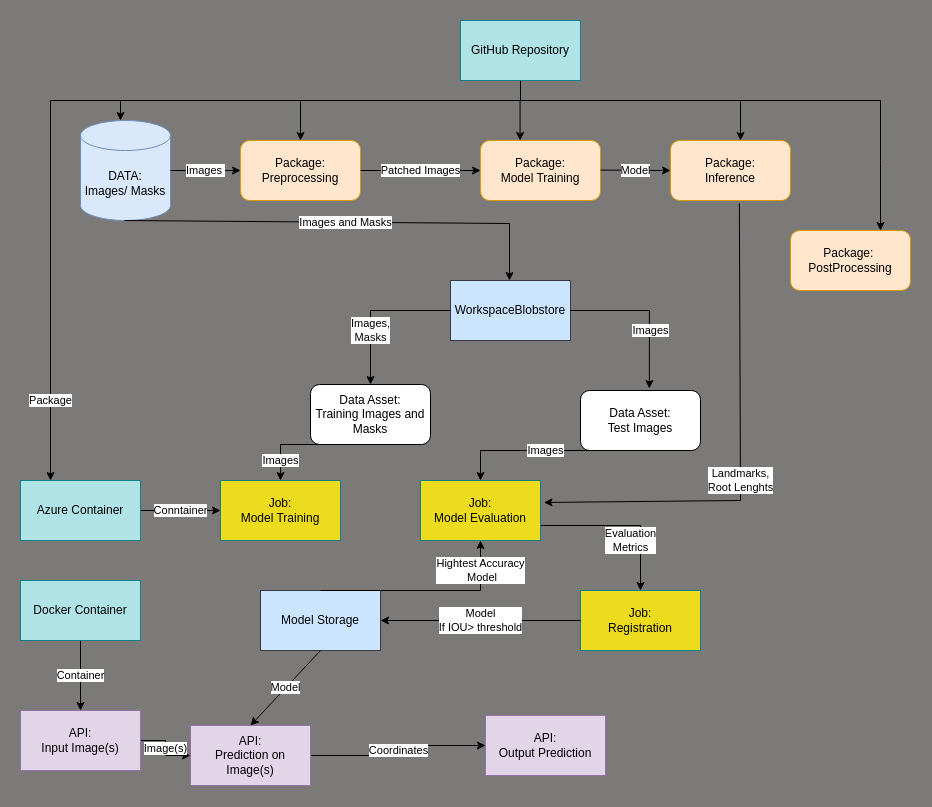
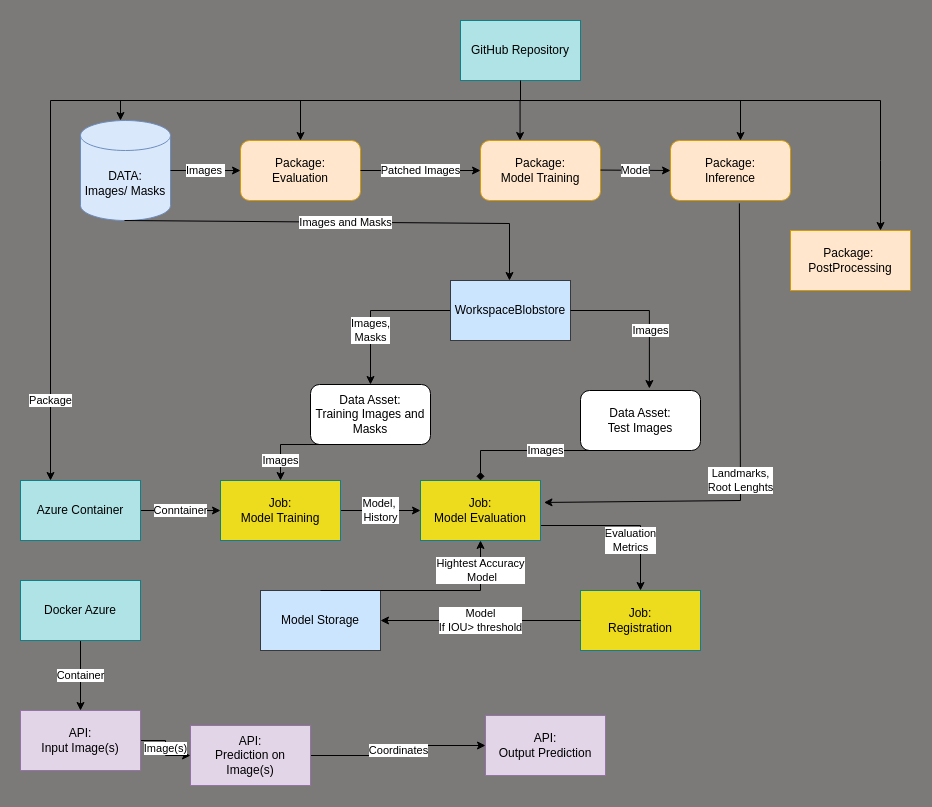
node "Package: Preprocessing": label "Package: Preprocessing" -> "Package: Evaluation"
node "Package: PostProcessing": shape rounded rectangle -> rectangle
edge "Data Asset: Test Images" -> "Job: Model Evaluation": arrowhead classic -> diamond
edge "Job: Model Training" -> "Job: Model Evaluation": added, label "Model, History"
node "Docker Container": label "Docker Container" -> "Docker Azure"
edge "Model Storage" -> "API: Prediction on Image(s)": removed, label "Model"
